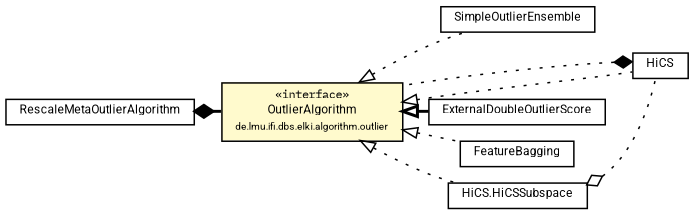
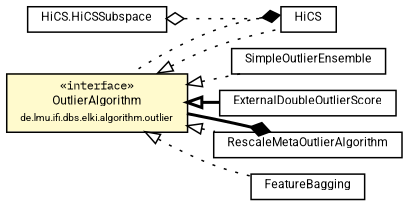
edge "HiCS.HiCSSubspace" -> "OutlierAlgorithm": now "RescaleMetaOutlierAlgorithm" -> "OutlierAlgorithm"
